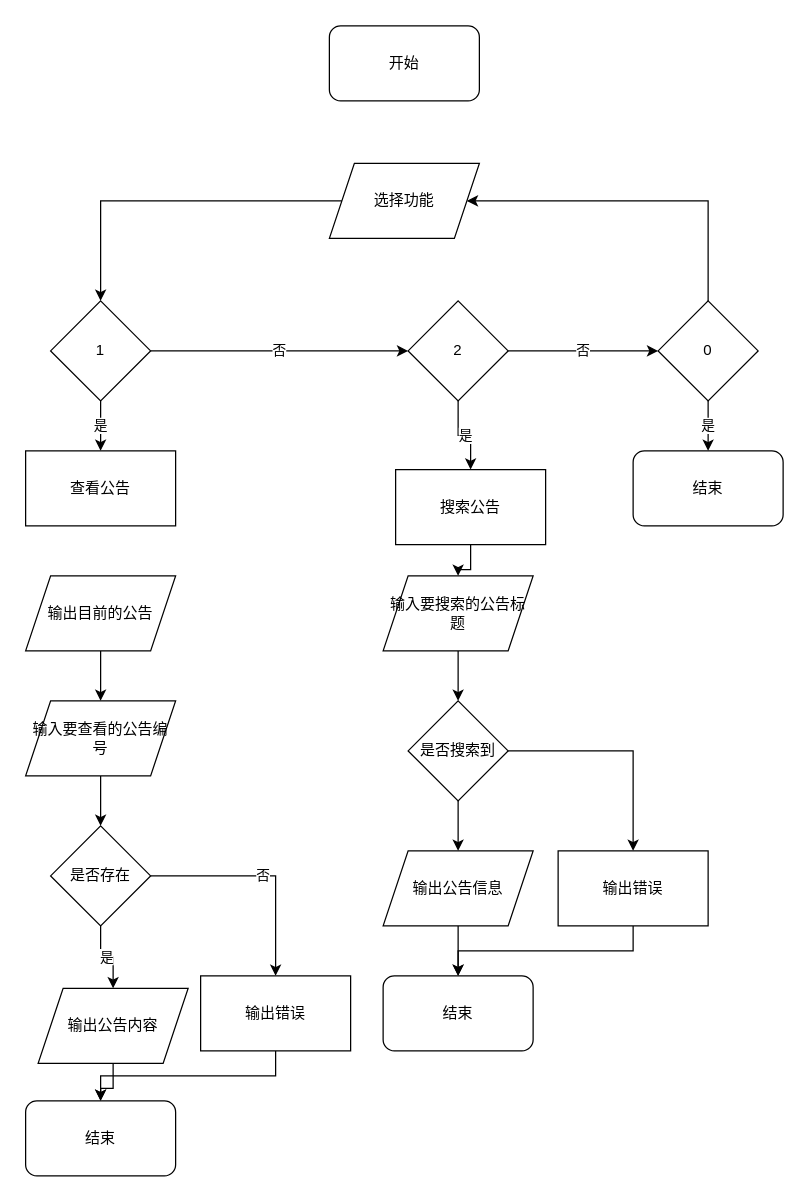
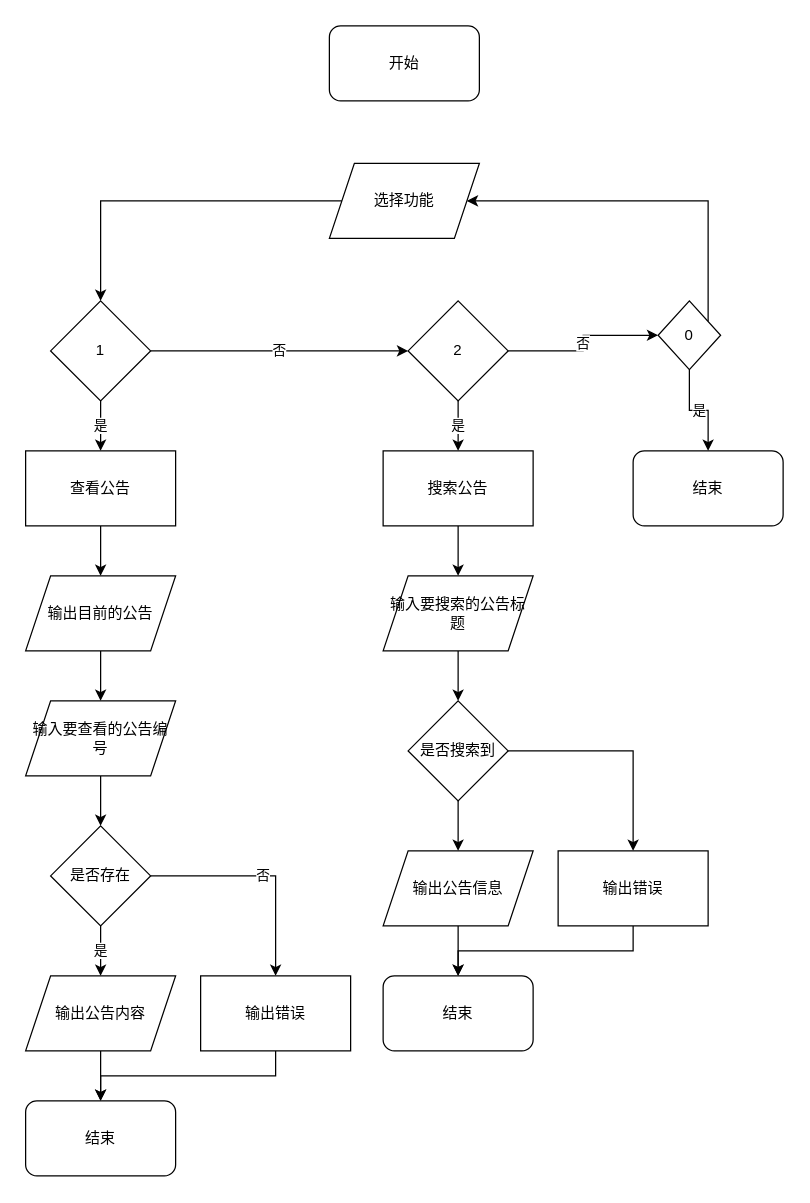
node "0": size 100x100 -> 63x69
node "搜索公告": moved (471, 507) -> (458, 488)
edge "查看公告" -> "输出目前的公告": added
node "输出公告内容": moved (113, 1026) -> (101, 1013)
